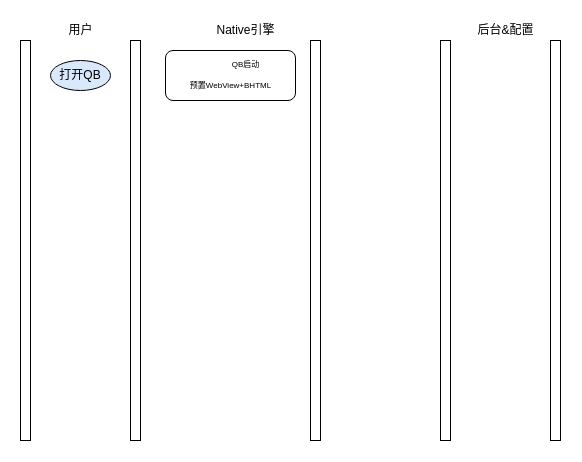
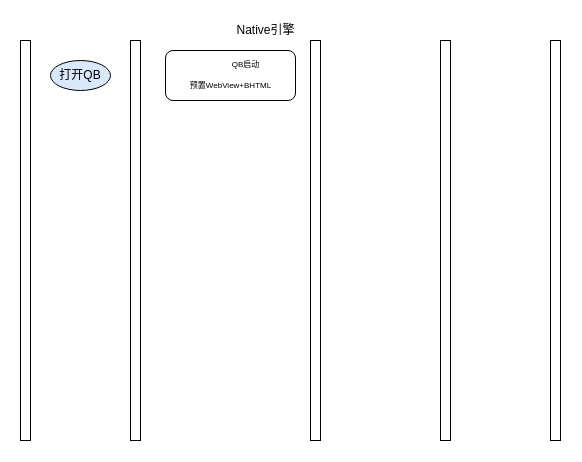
node "用户": removed
node "Native引擎": moved (246, 31) -> (266, 31)
node "后台&配置": removed
